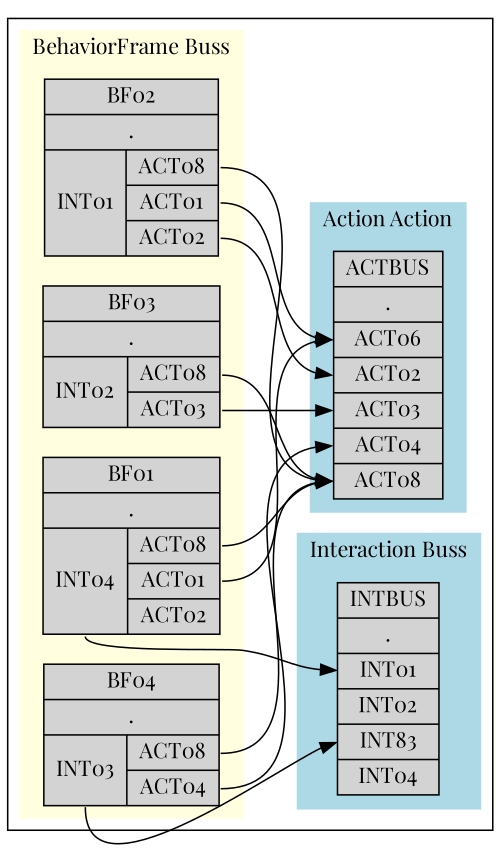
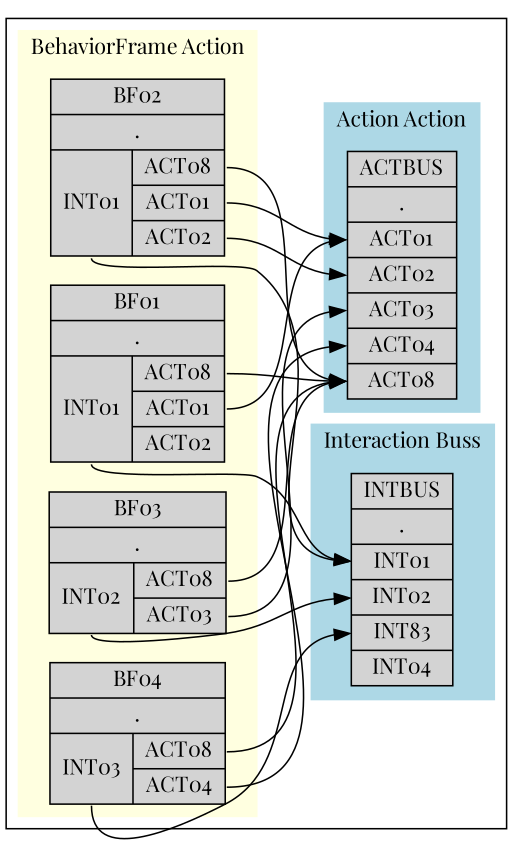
cluster "BehaviorFrame Buss": label "BehaviorFrame Buss" -> "BehaviorFrame Action"
edge "BF02" -> "INTBUS": added
node "ACTBUS": text "ACT06" -> "ACT01"
node "BF01": text "INT04" -> "INT01"
edge "BF03" -> "INTBUS": added
